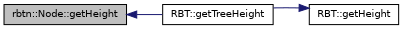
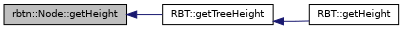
edge "RBT::getTreeHeight" -> "RBT::getHeight": reversed
